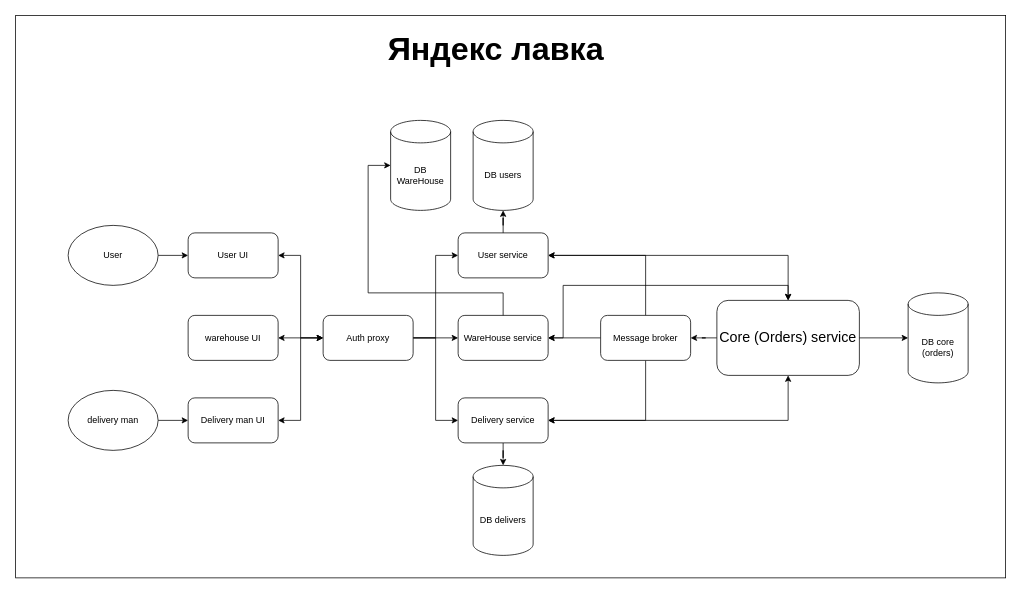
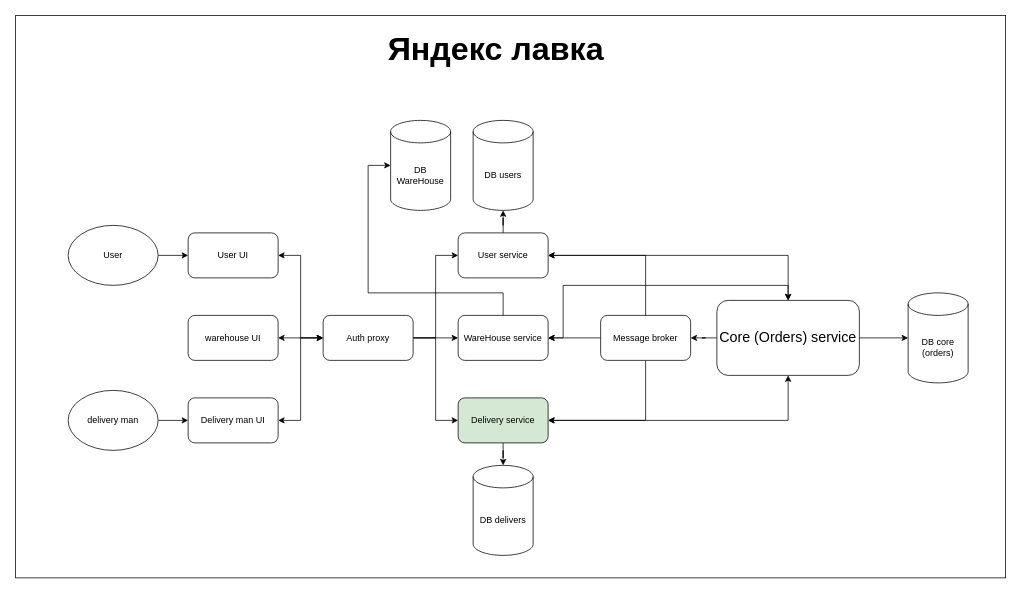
node "Delivery service": fillcolor #ffffff -> #d5e8d4
